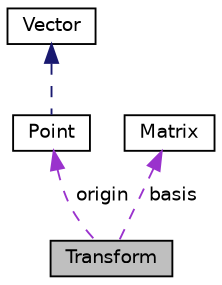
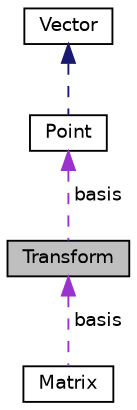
edge "Transform" -> "Point": label " origin" -> " basis"
edge "Transform" -> "Matrix": reversed
